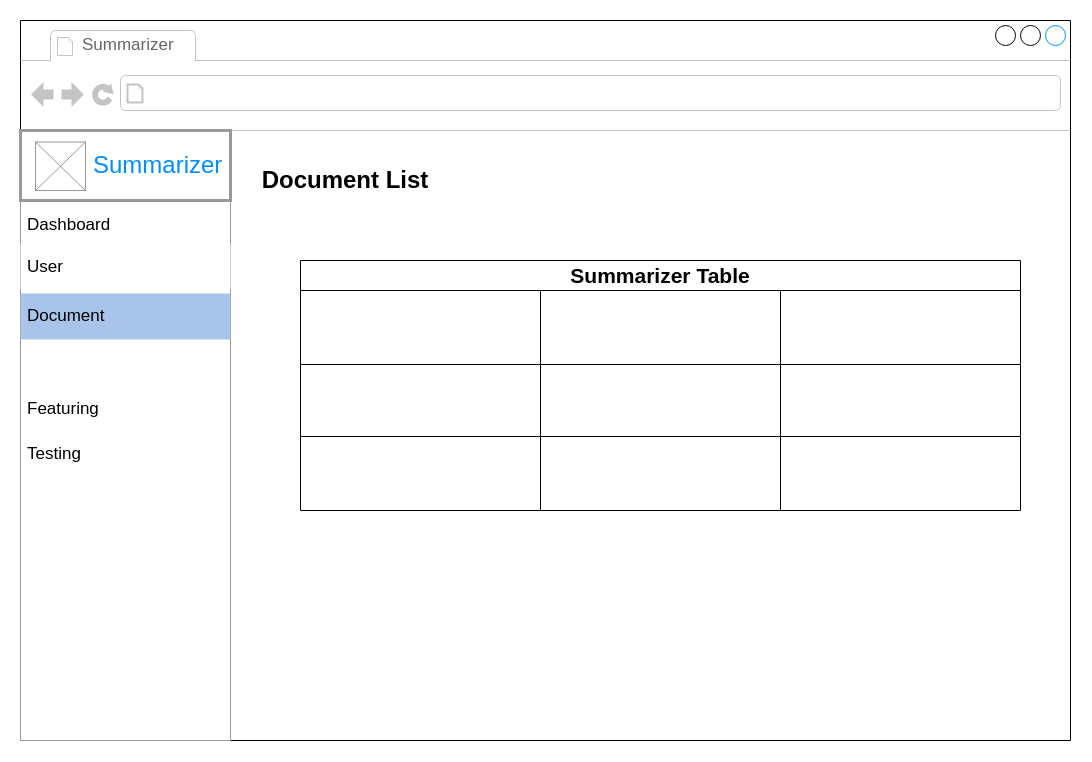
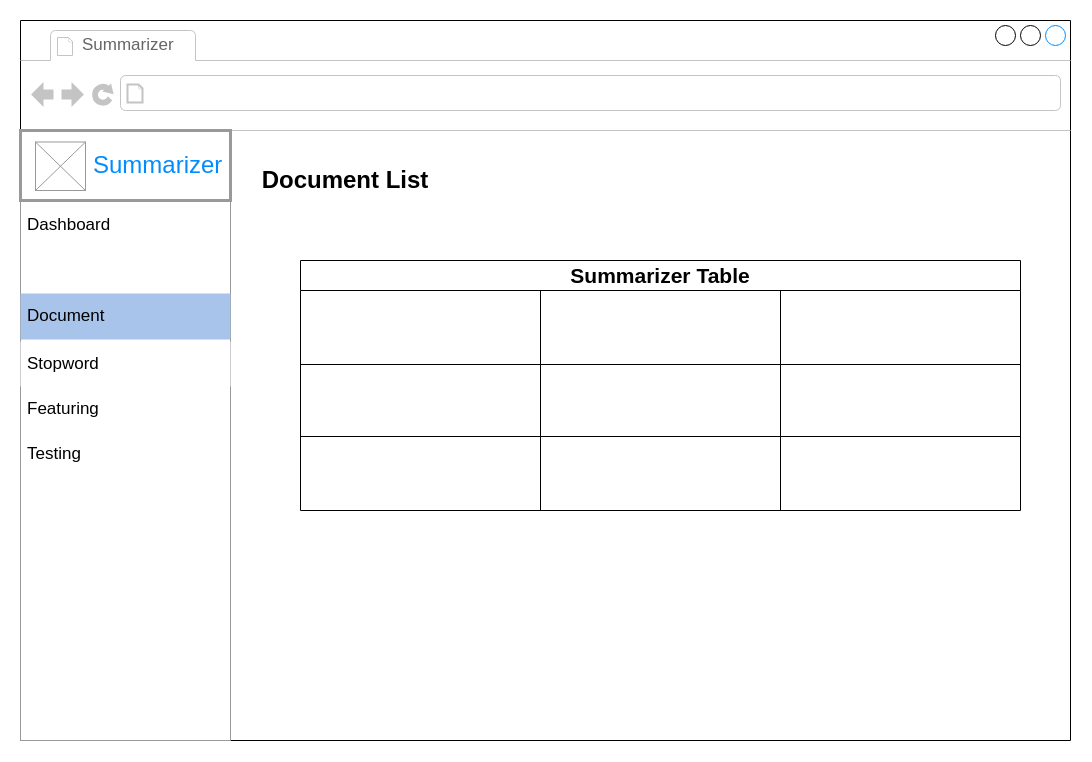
node "User": removed
node "Stopword": added
